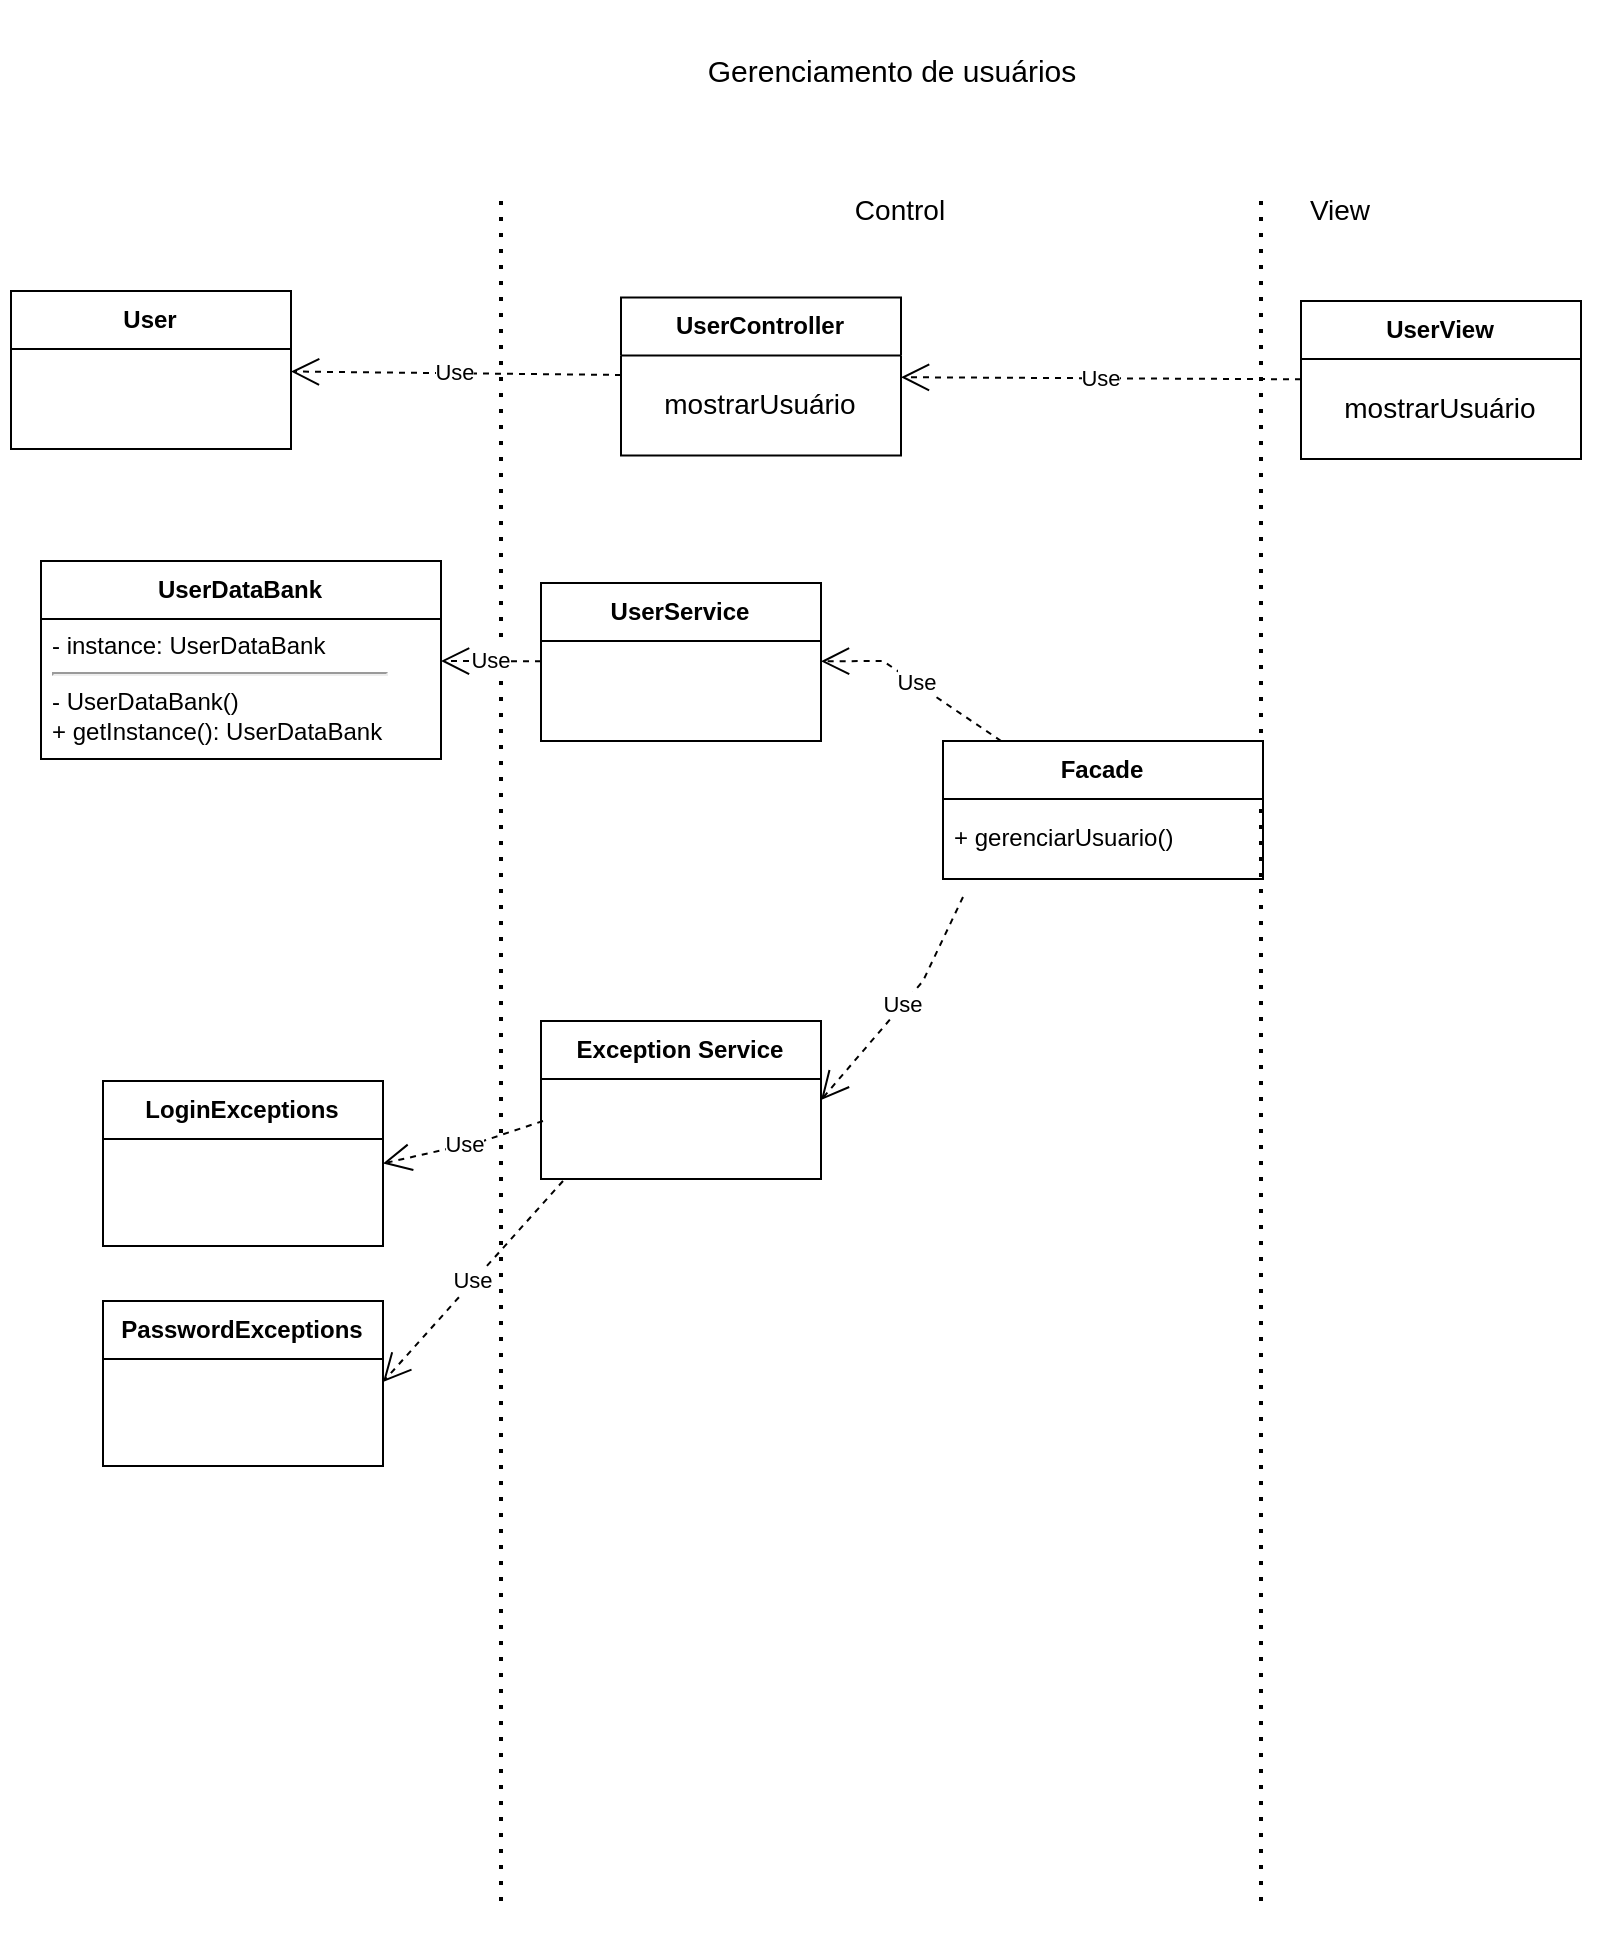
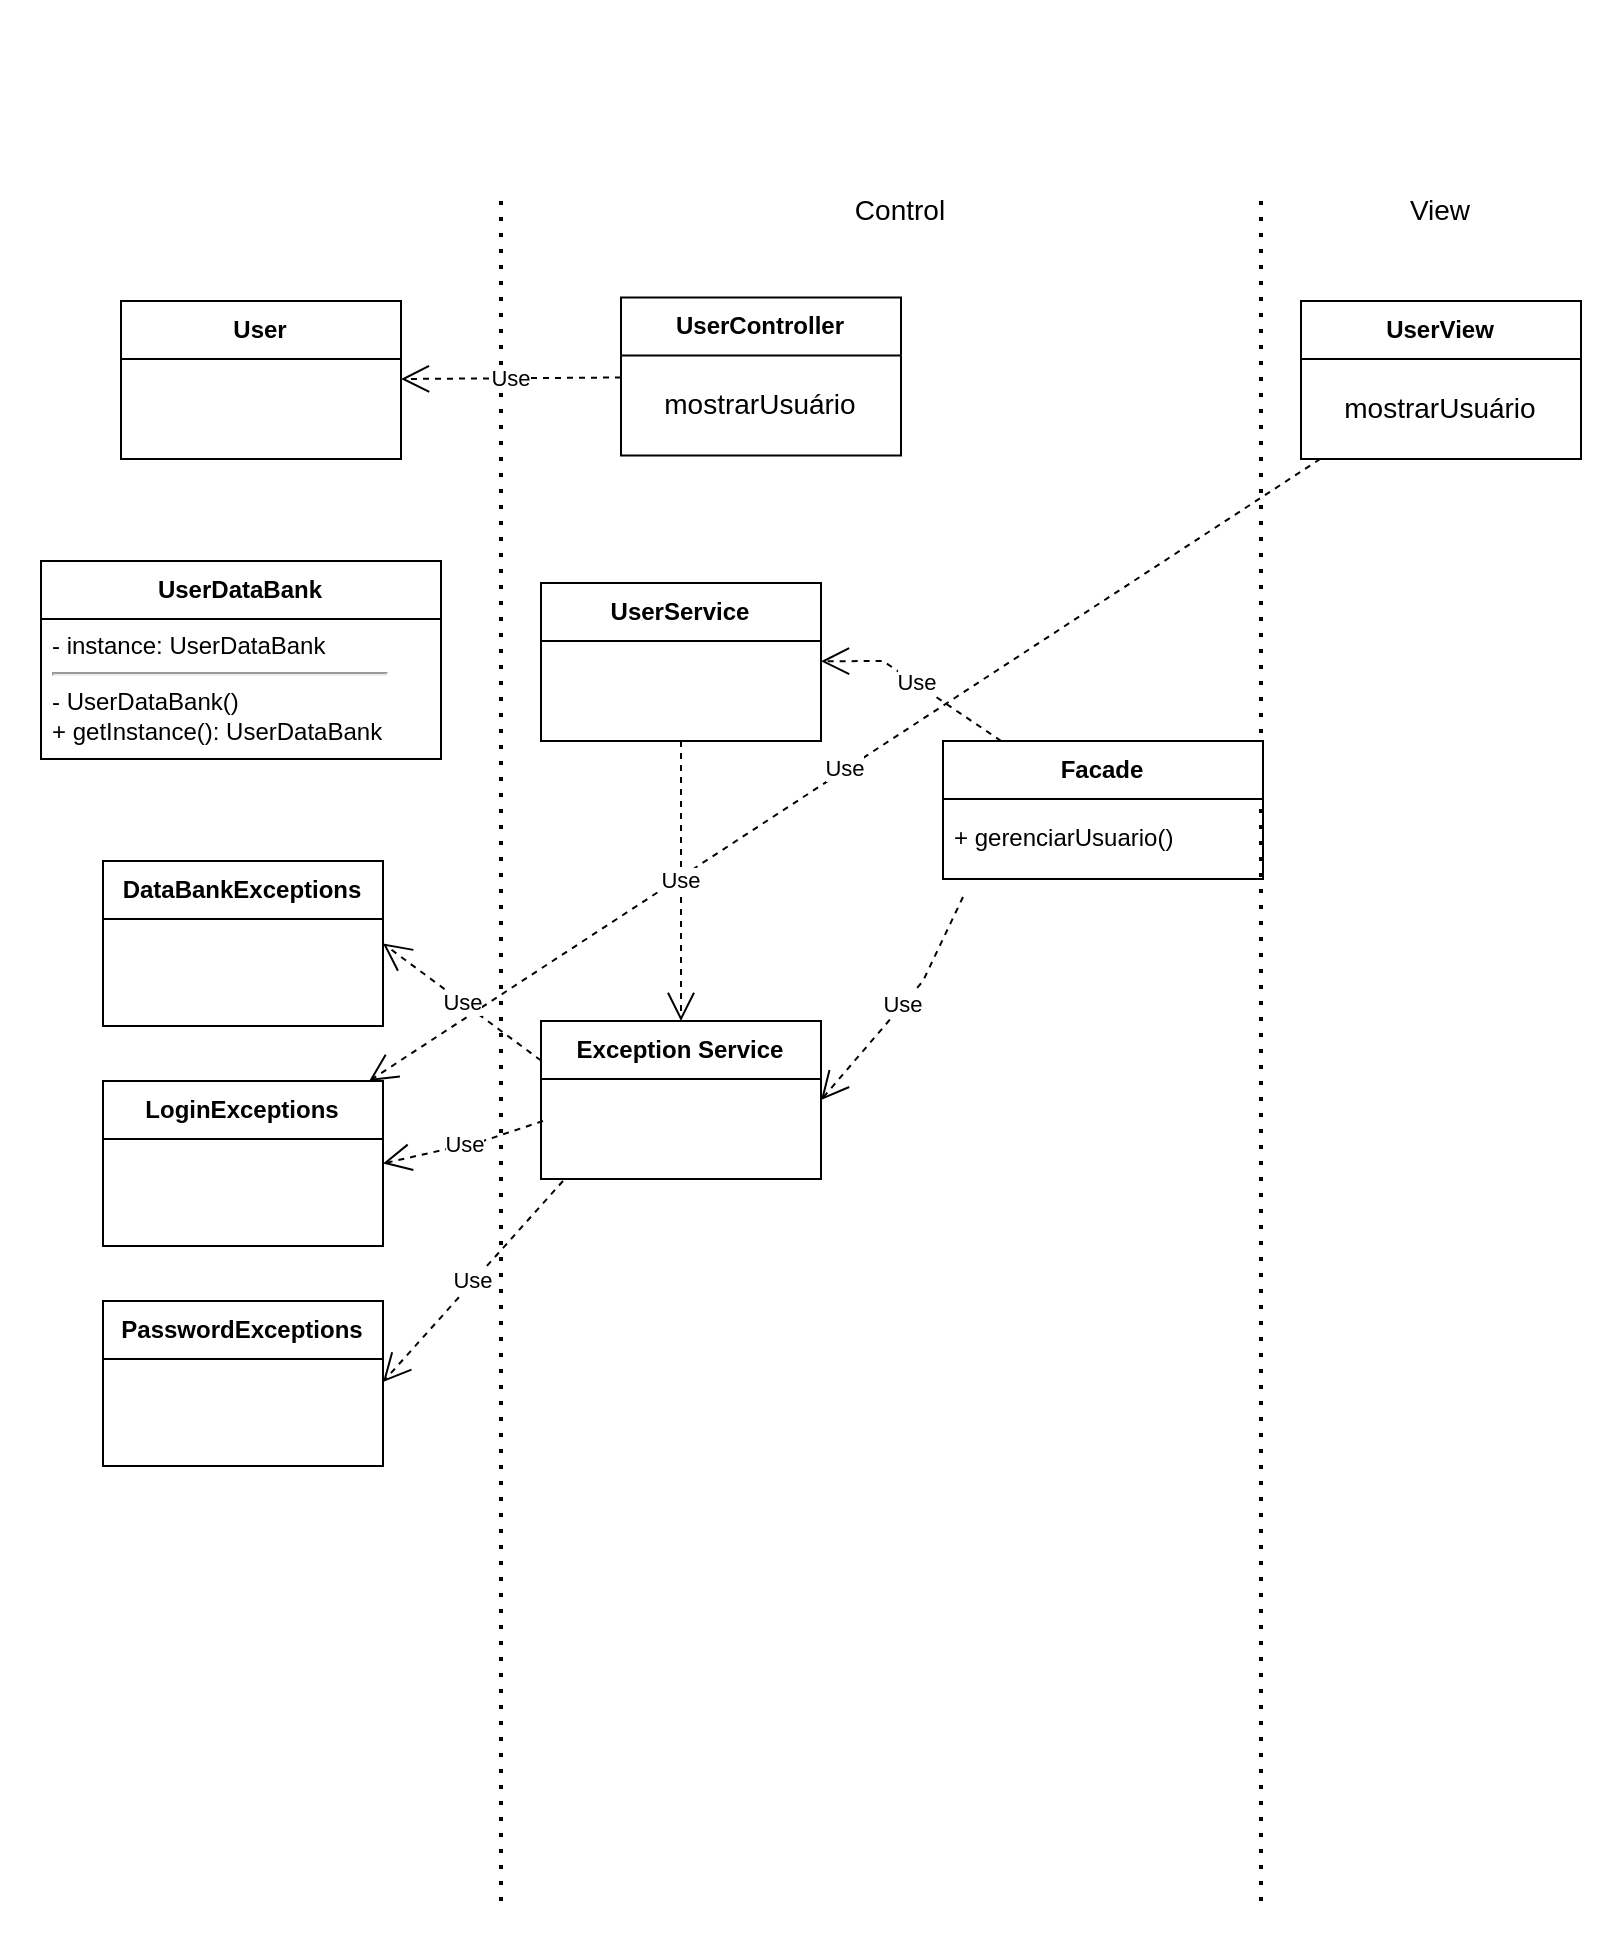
node "Gerenciamento de usuários": removed
node "View": moved (1341, 211) -> (1441, 211)
node "User": moved (151, 370) -> (261, 380)
edge "UserView" -> "UserController": now "UserView" -> "LoginExceptions"
edge "UserService" -> "UserDataBank": now "UserService" -> "Exception Service"
node "DataBankExceptions": added
edge "Exception Service" -> "DataBankExceptions": added, label "Use"
